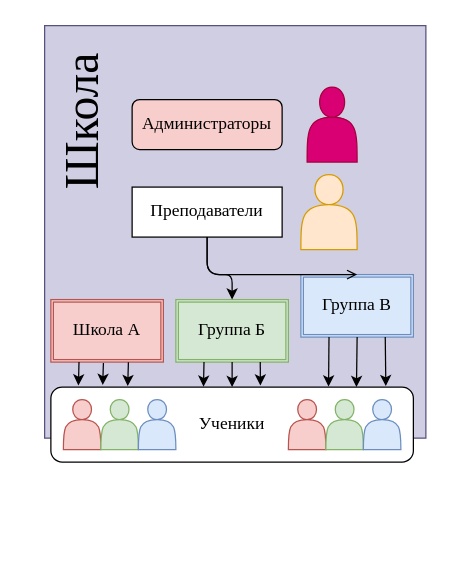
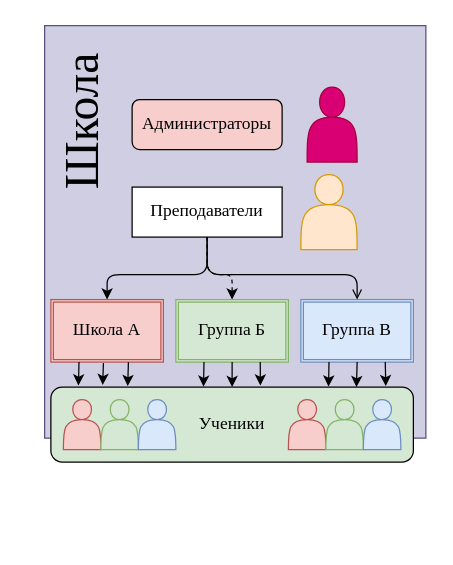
edge "Преподаватели" -> "Школа А": added
edge "Преподаватели" -> "Группа Б": style solid -> dashed
node "Группа В": moved (357, 306) -> (357, 331)
node "Ученики": fillcolor #ffffff -> #d5e8d4
